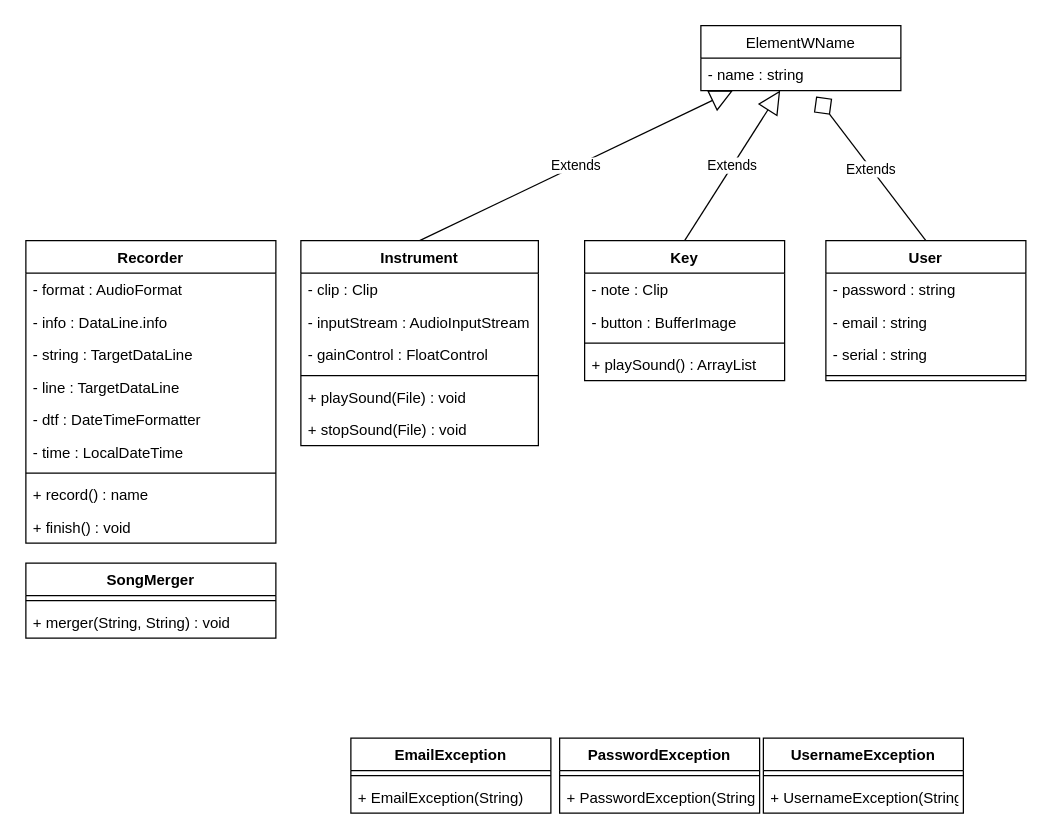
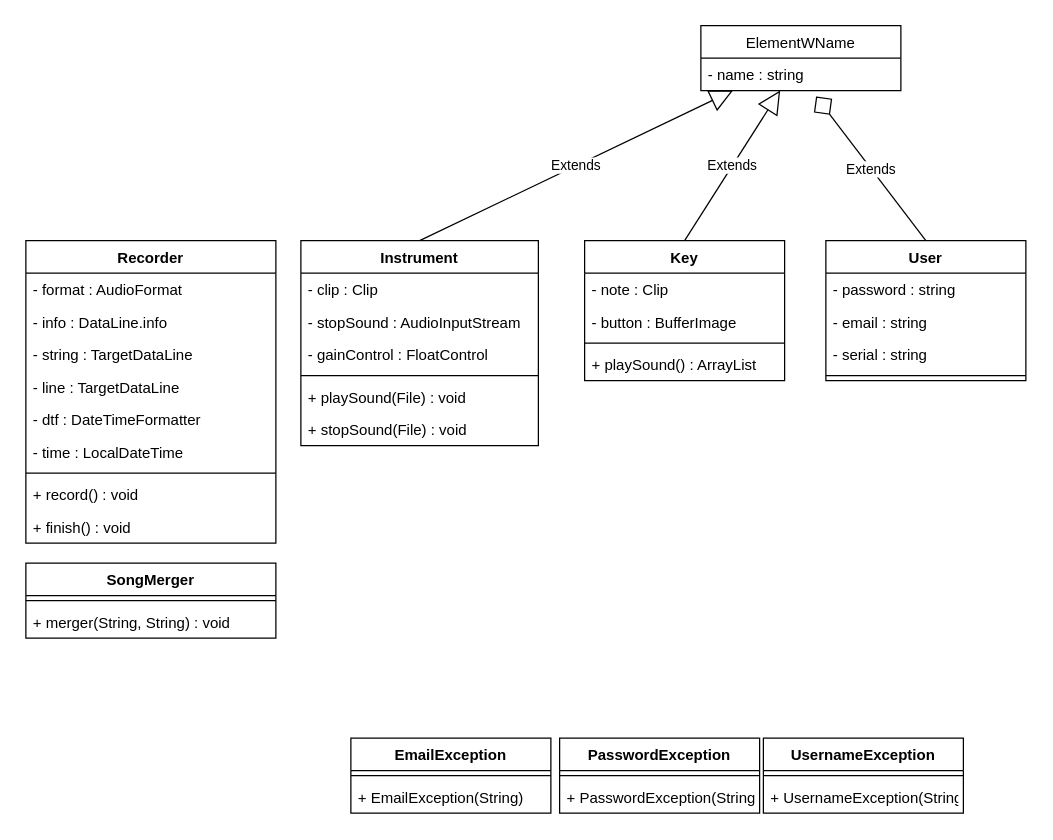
node "- inputStream : AudioInputStream": label "- inputStream : AudioInputStream" -> "- stopSound : AudioInputStream"
node "+ record() : name": label "+ record() : name" -> "+ record() : void"
